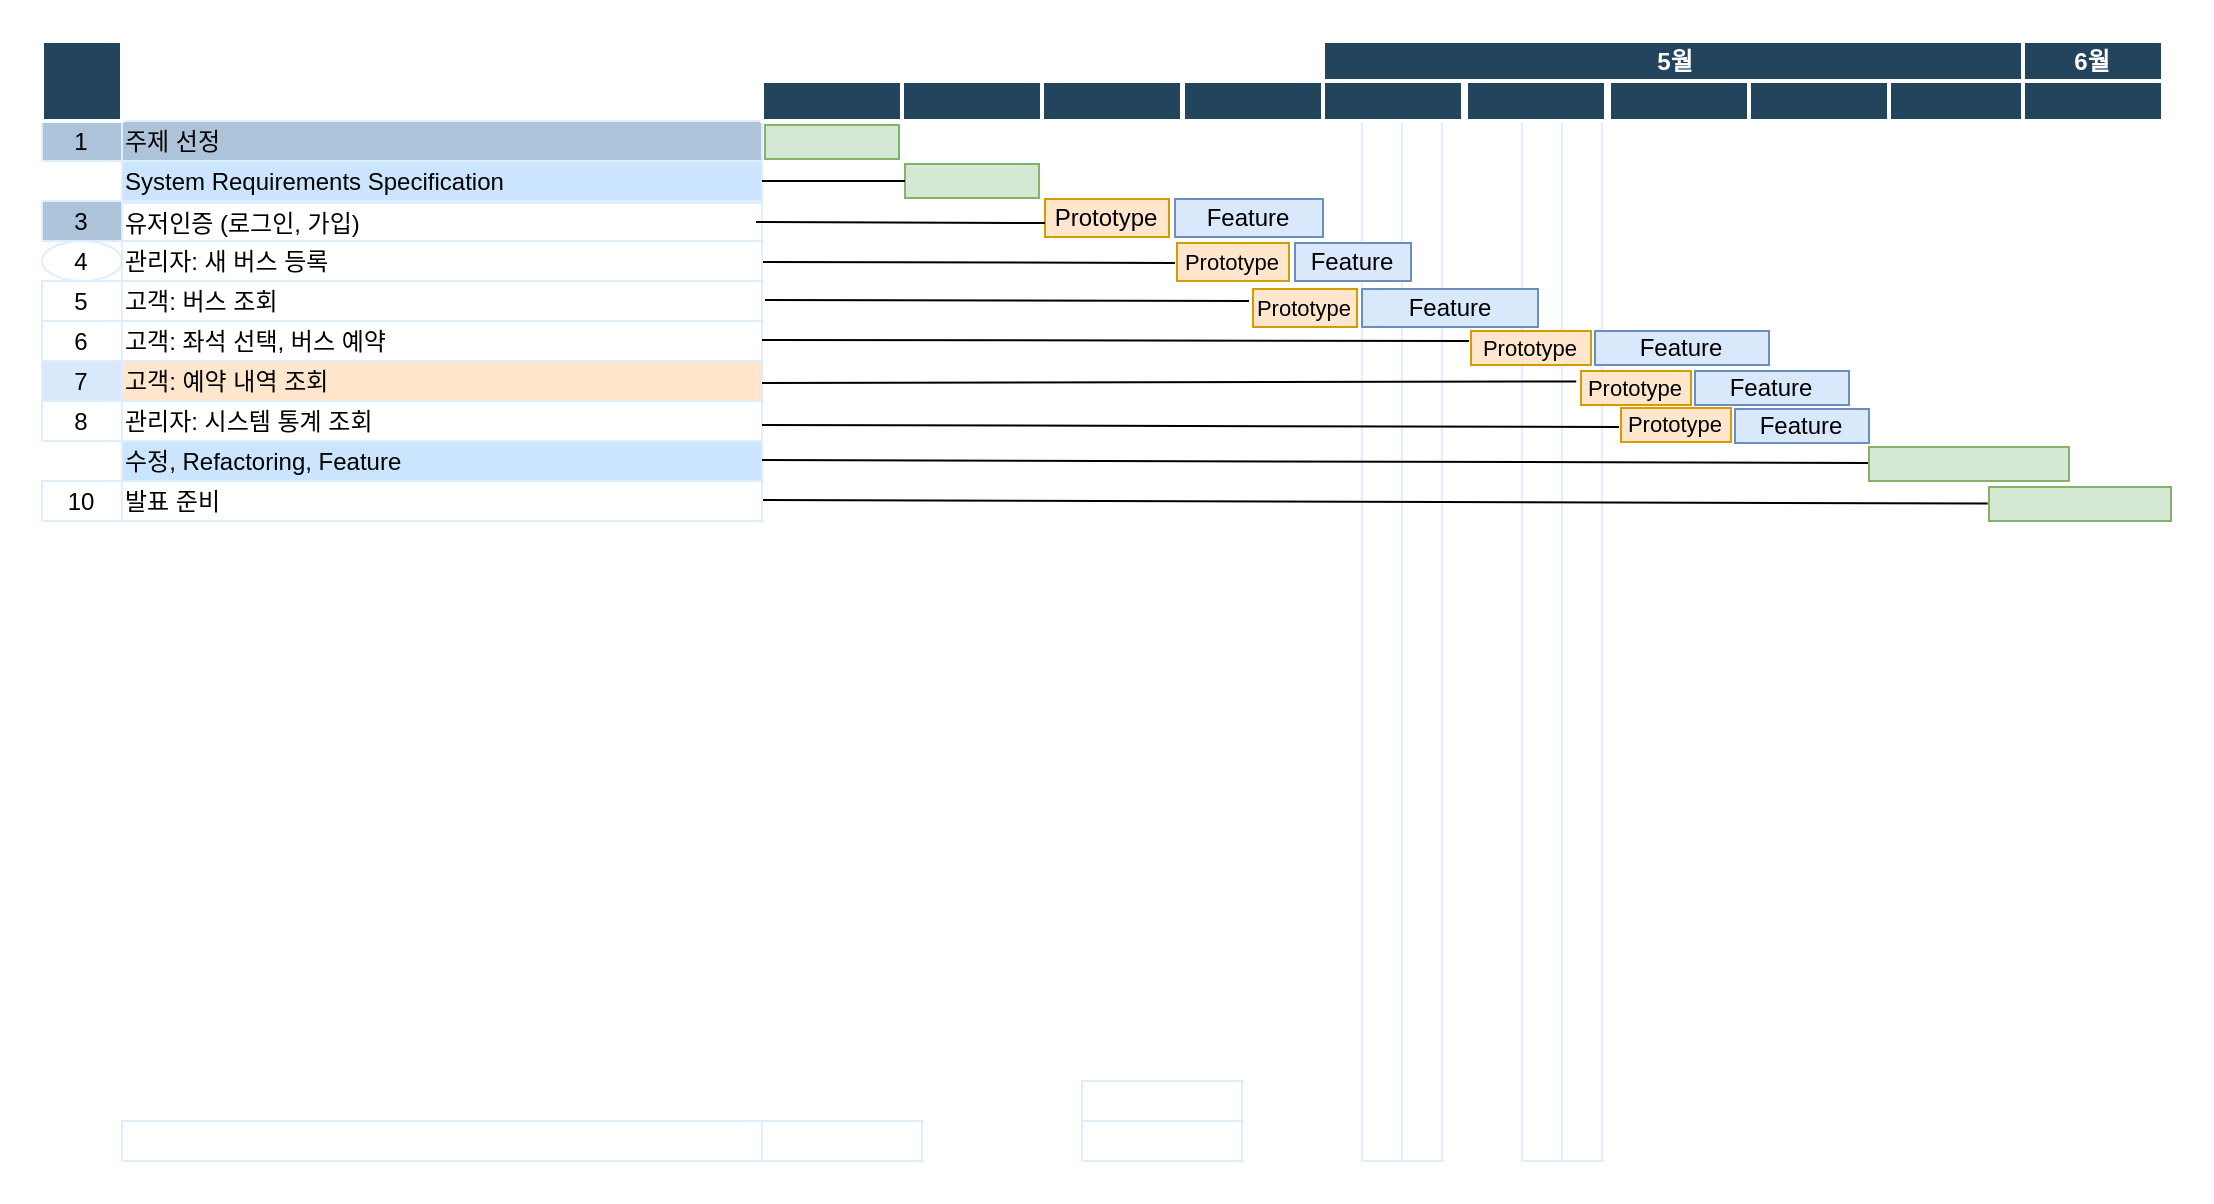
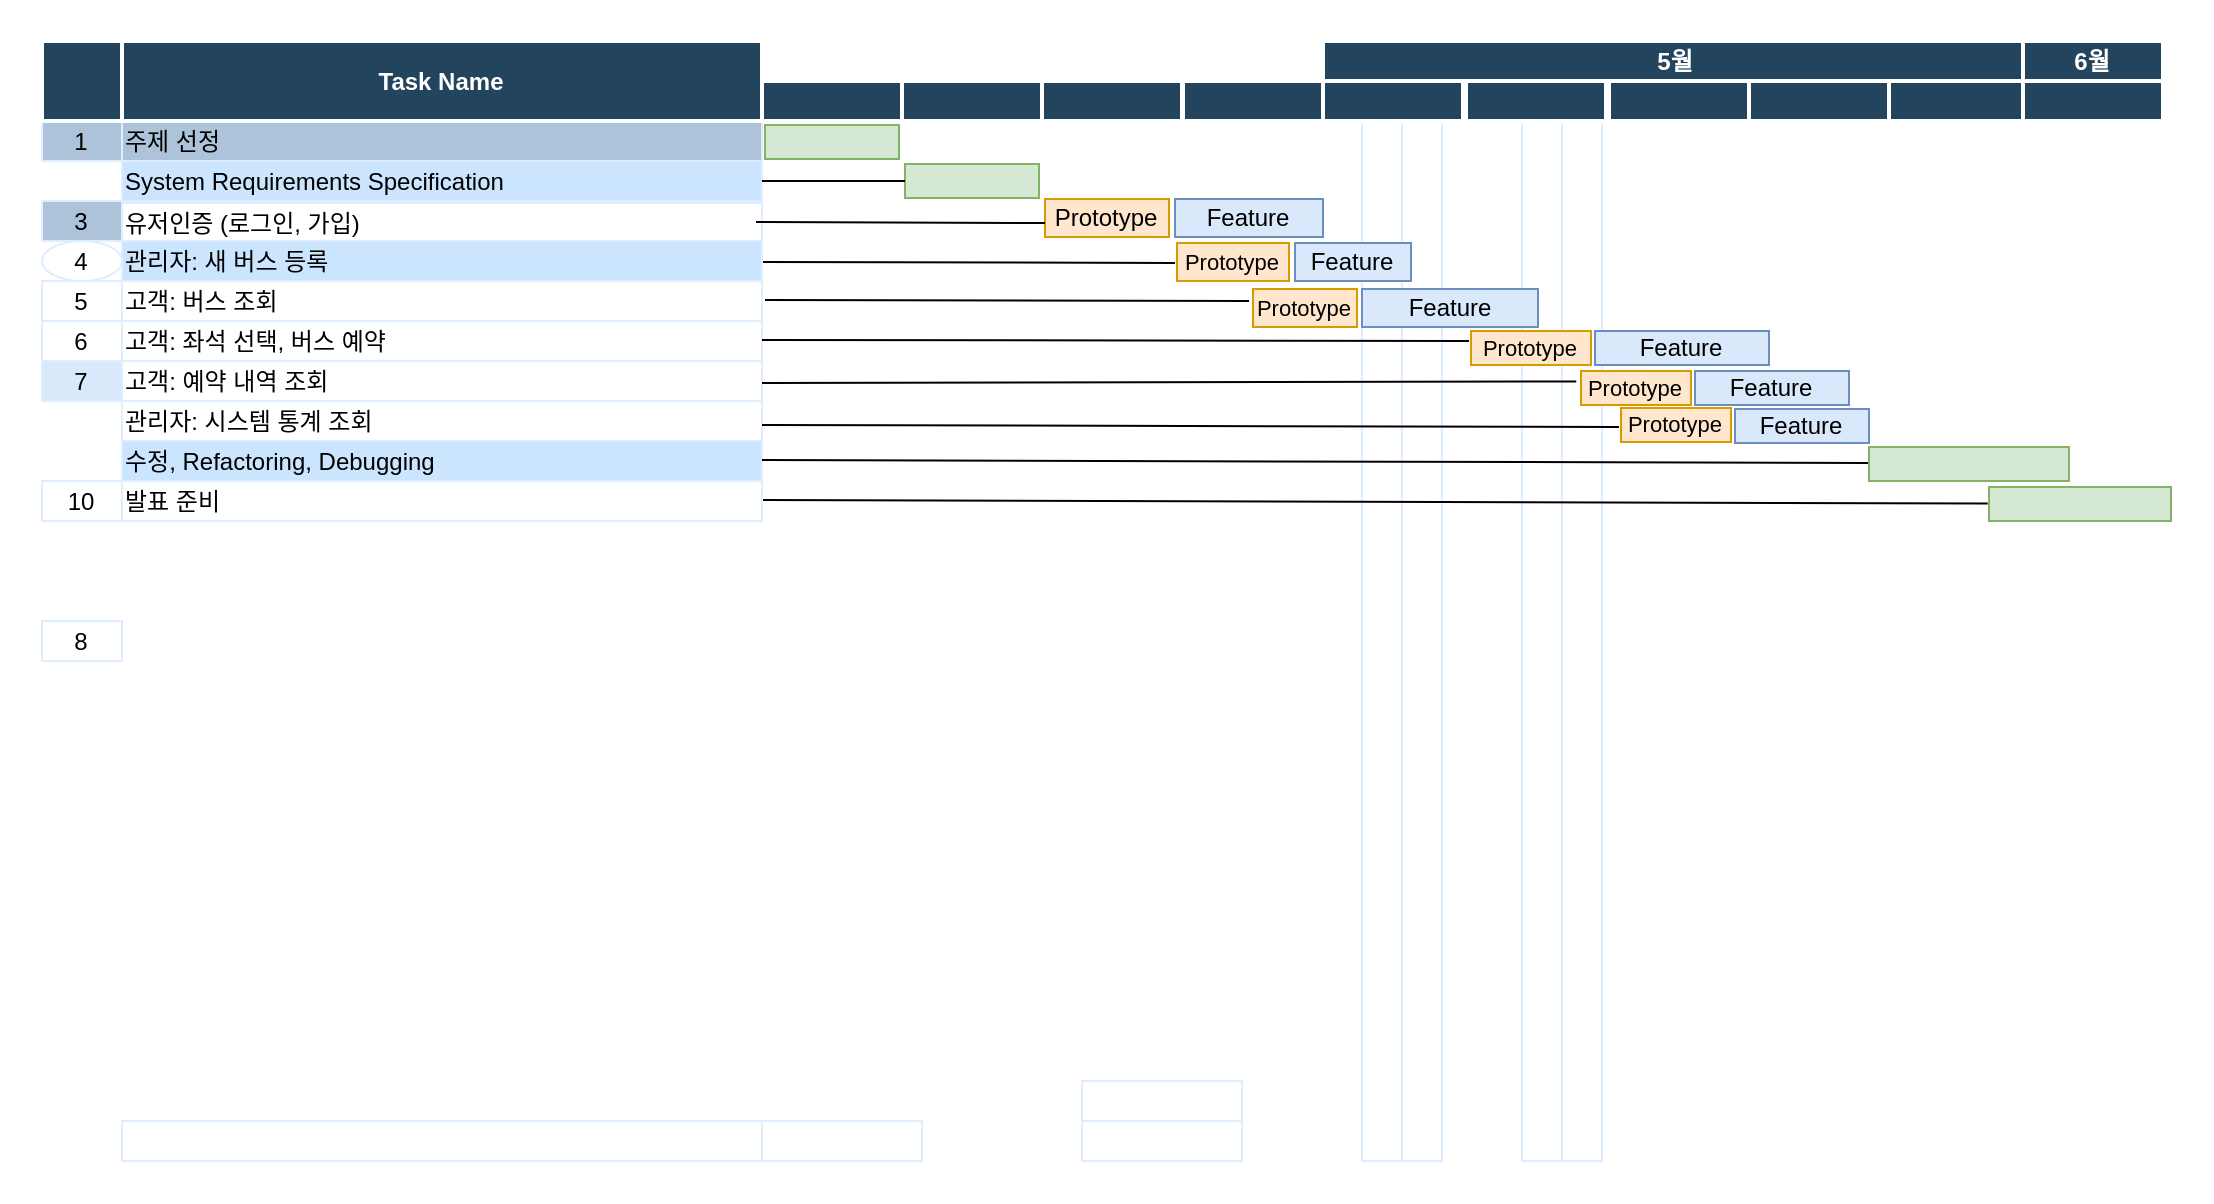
node "Task Name": added
node "관리자: 새 버스 등록": fillcolor #ffffff -> #cce5ff
node "고객: 예약 내역 조회": fillcolor #ffe6cc -> #ffffff
node "8": moved (82, 421) -> (82, 641)
node "수정, Refactoring, Feature": label "수정, Refactoring, Feature" -> "수정, Refactoring, Debugging"
